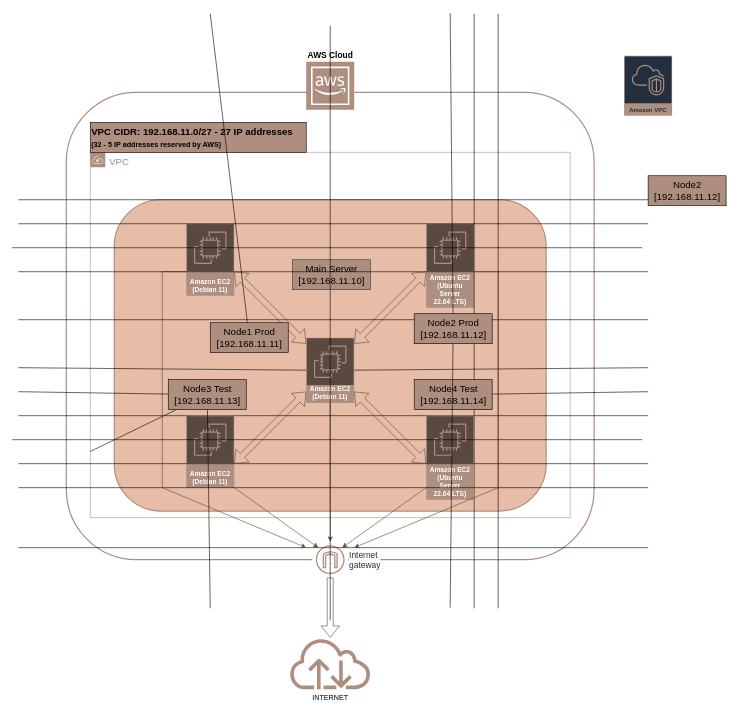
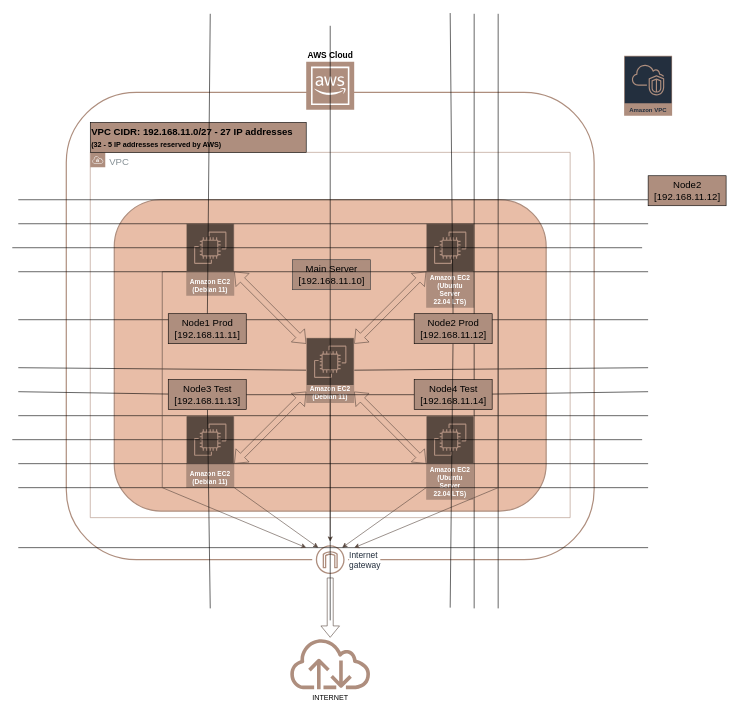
node "Node1 Prod [192.168.11.11]": moved (249, 338) -> (207, 329)
edge "VPC" -- "Node3 Test [192.168.11.13]": now "Node4 Test [192.168.11.14]" -- "Node3 Test [192.168.11.13]"
